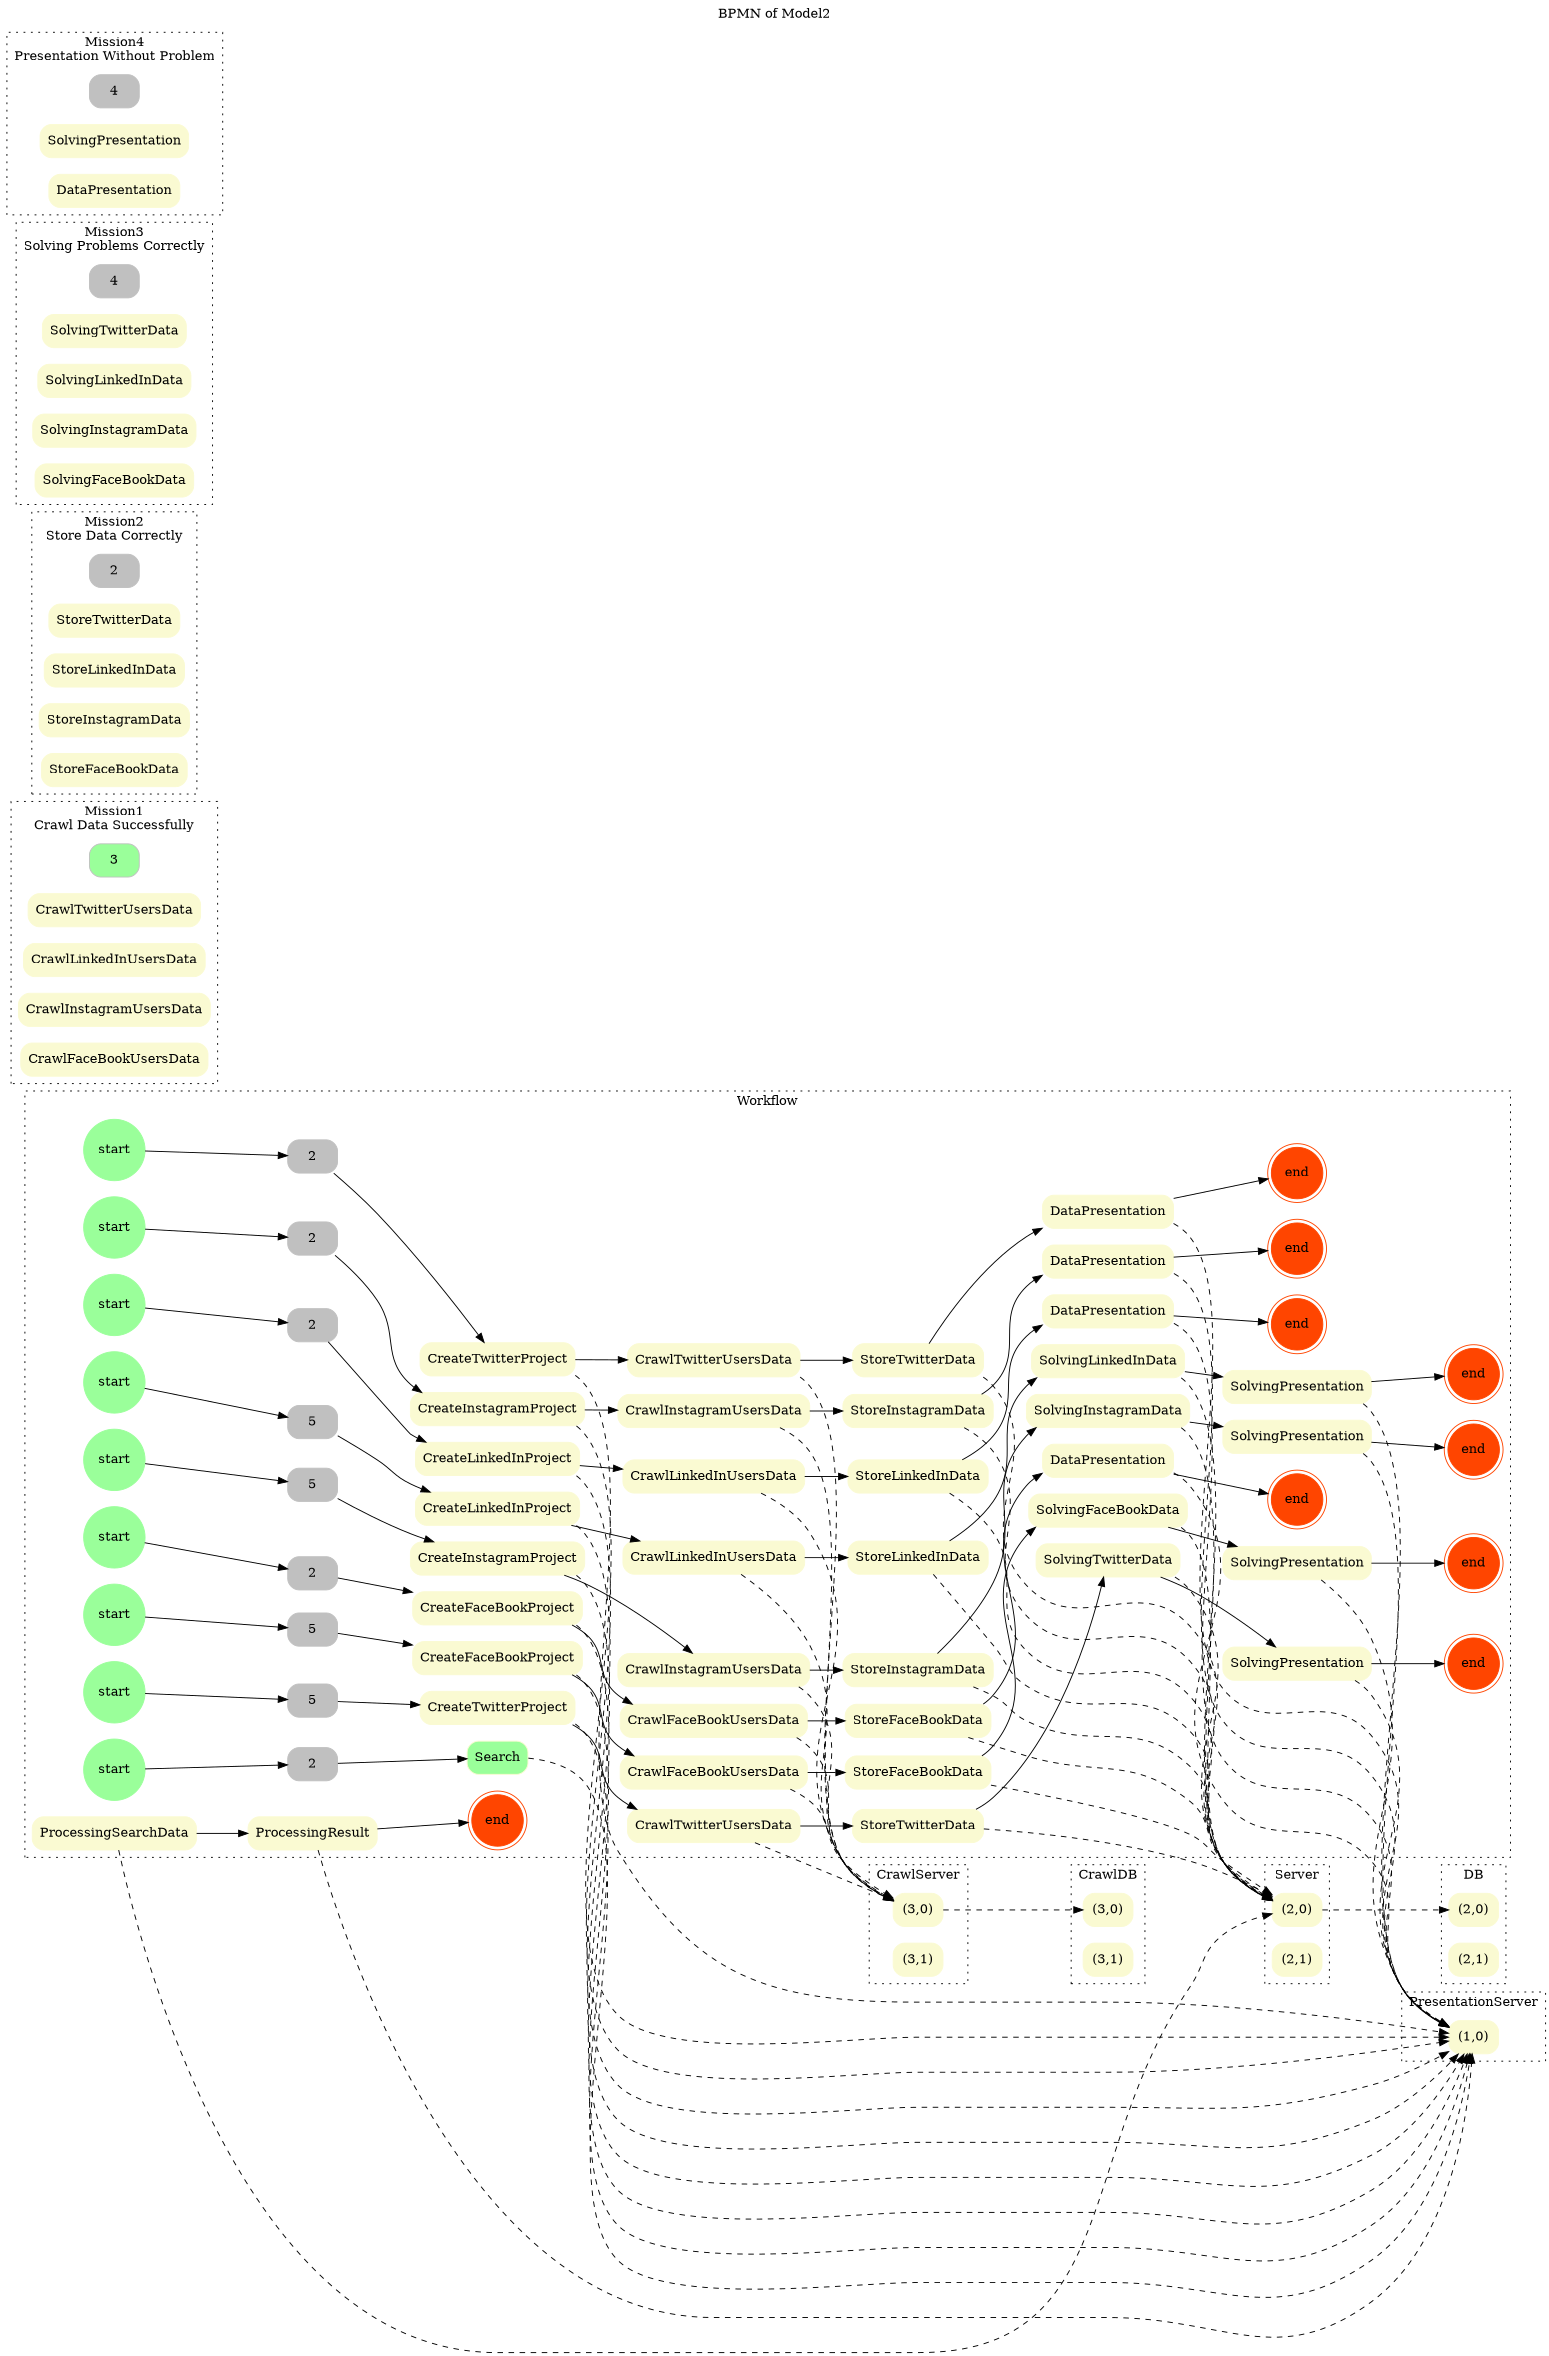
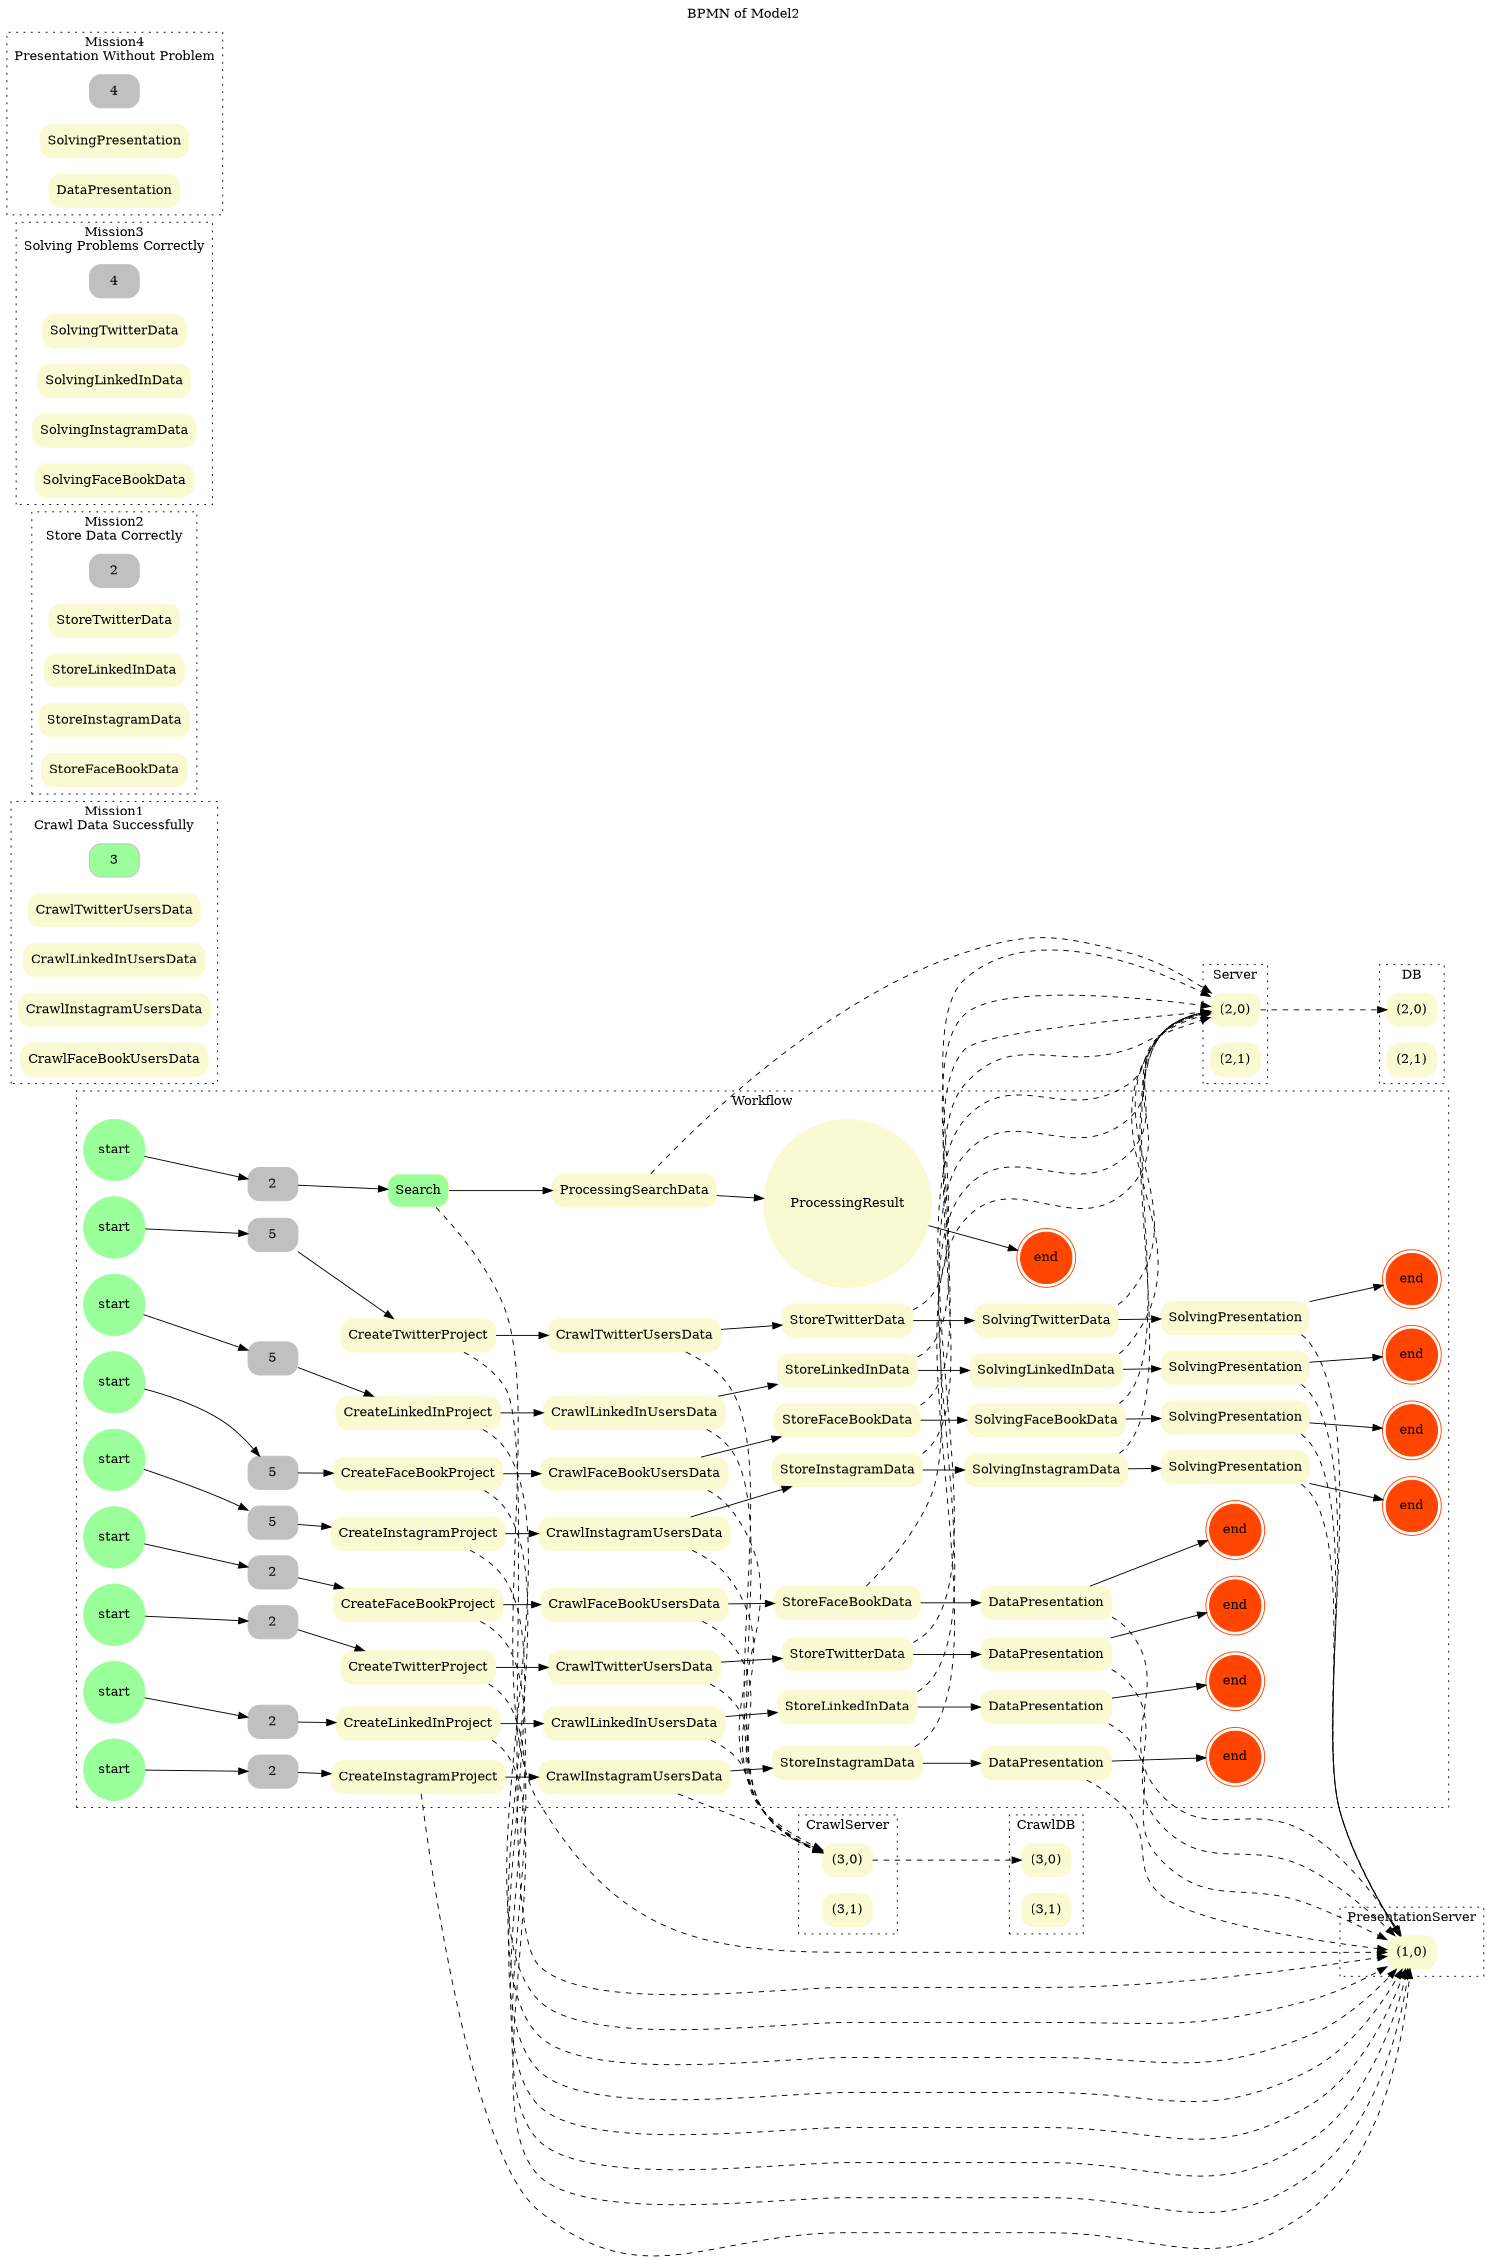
edge "Search" -> "ProcessingSearchData": added
node "ProcessingResult": shape box -> circle
edge "ProcessingResult" -> "(1,0)": removed
